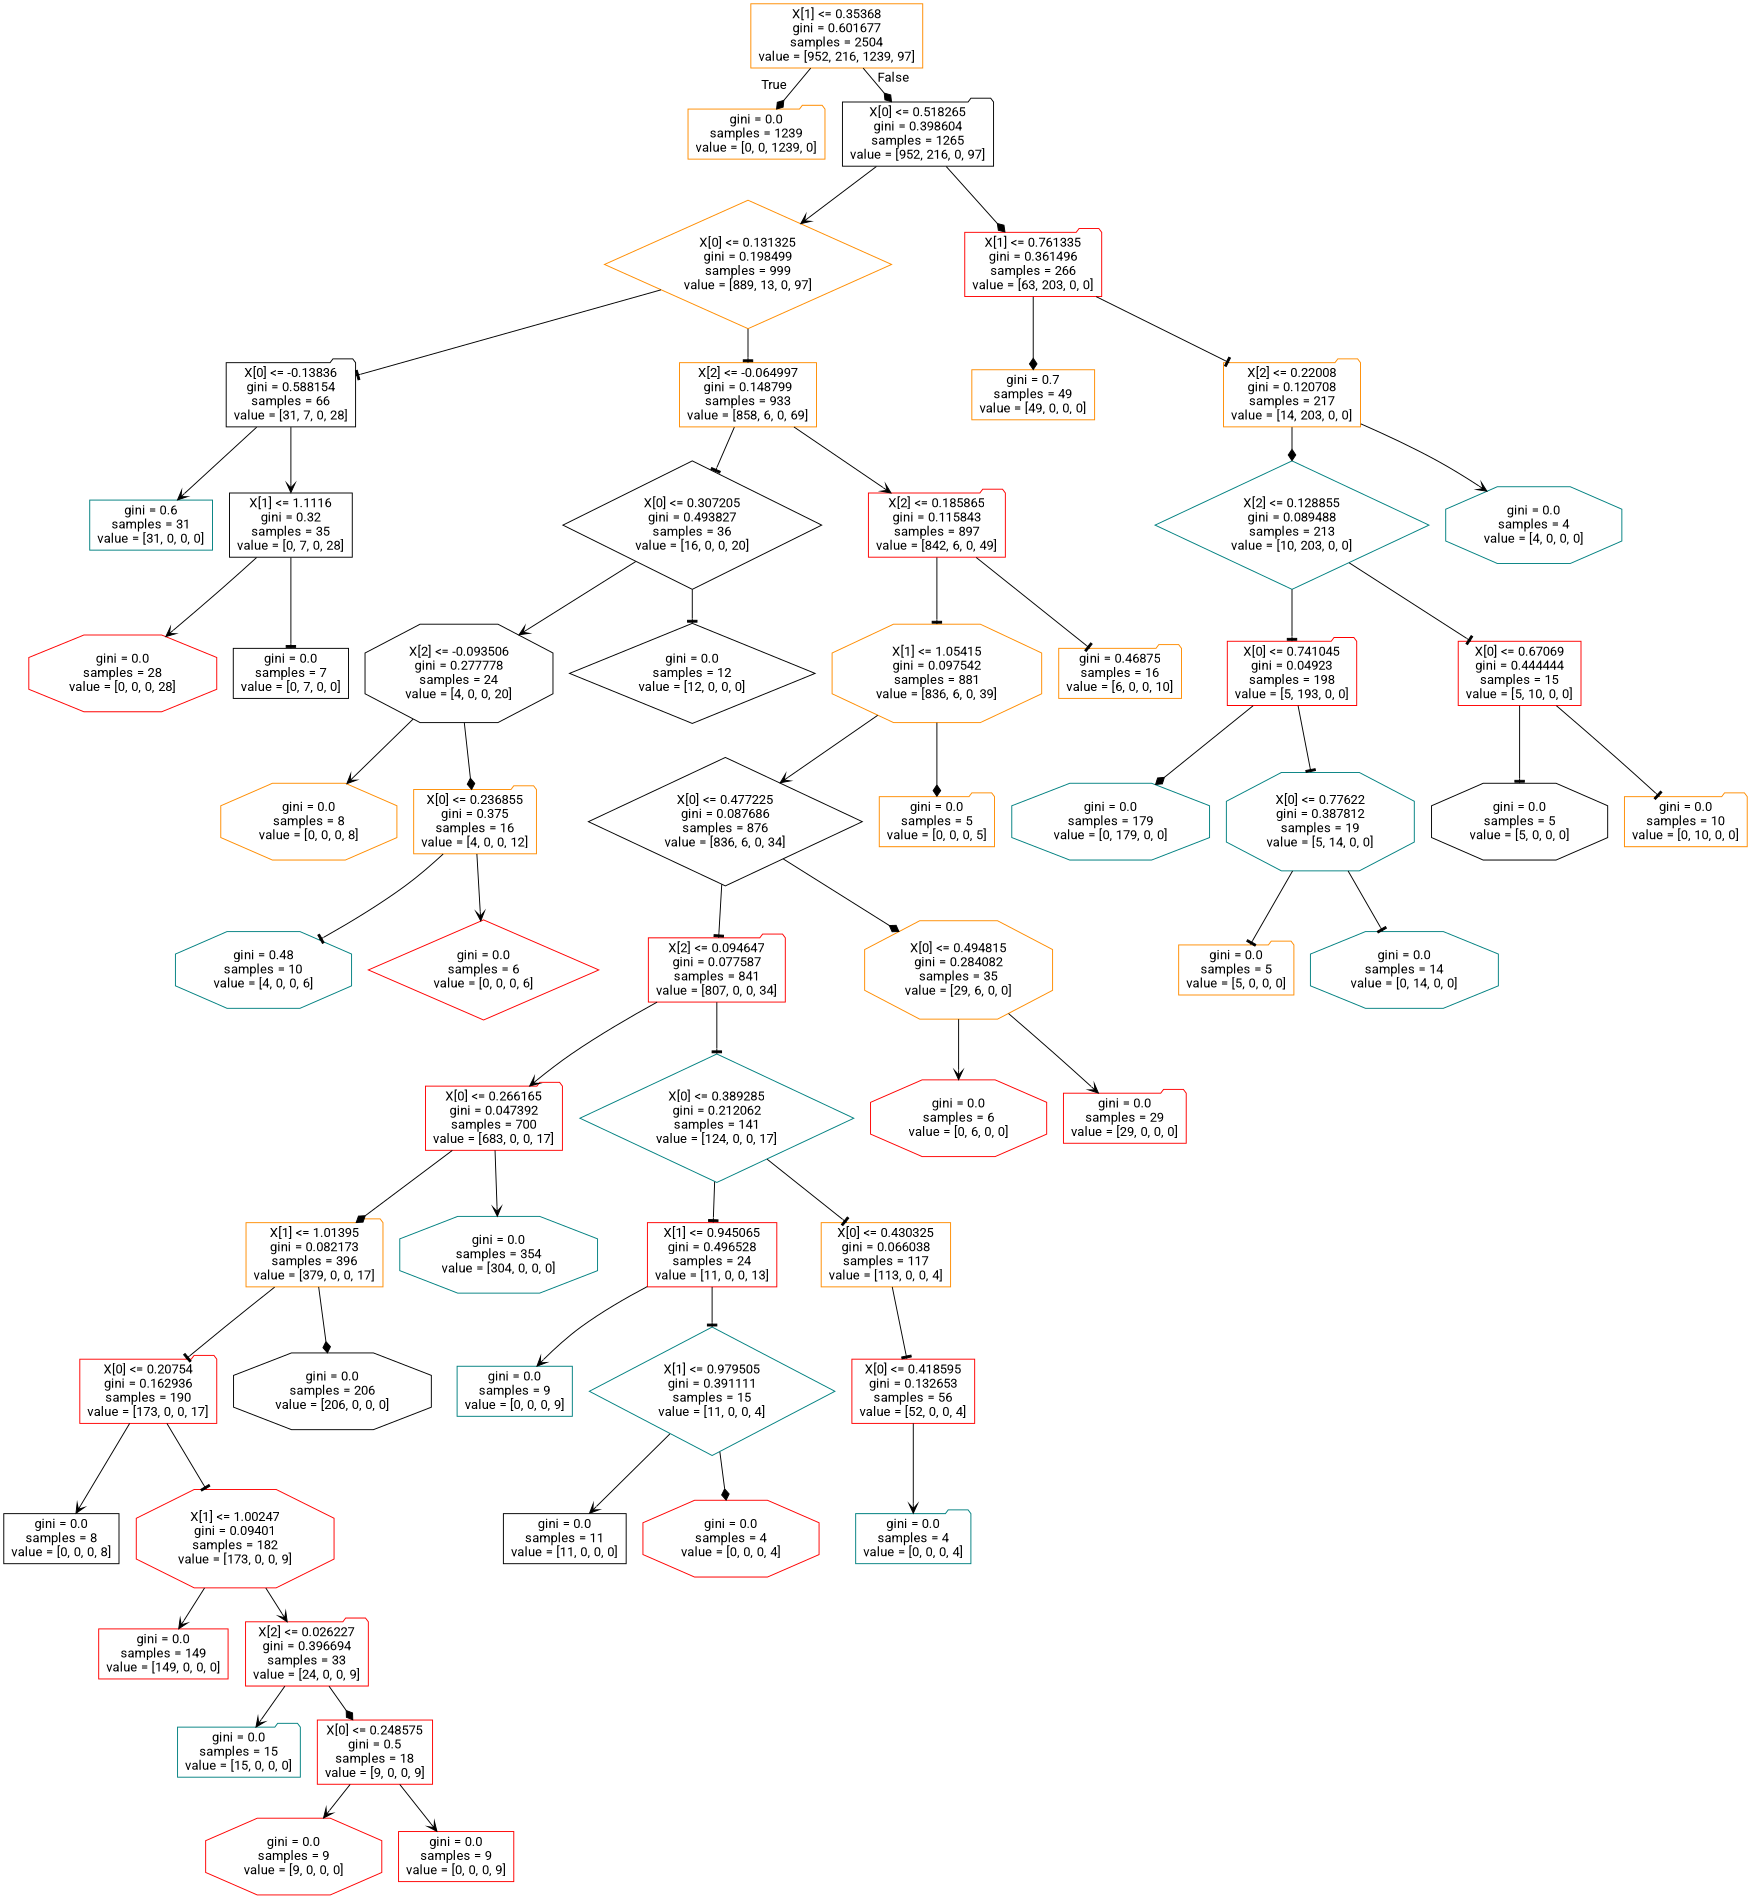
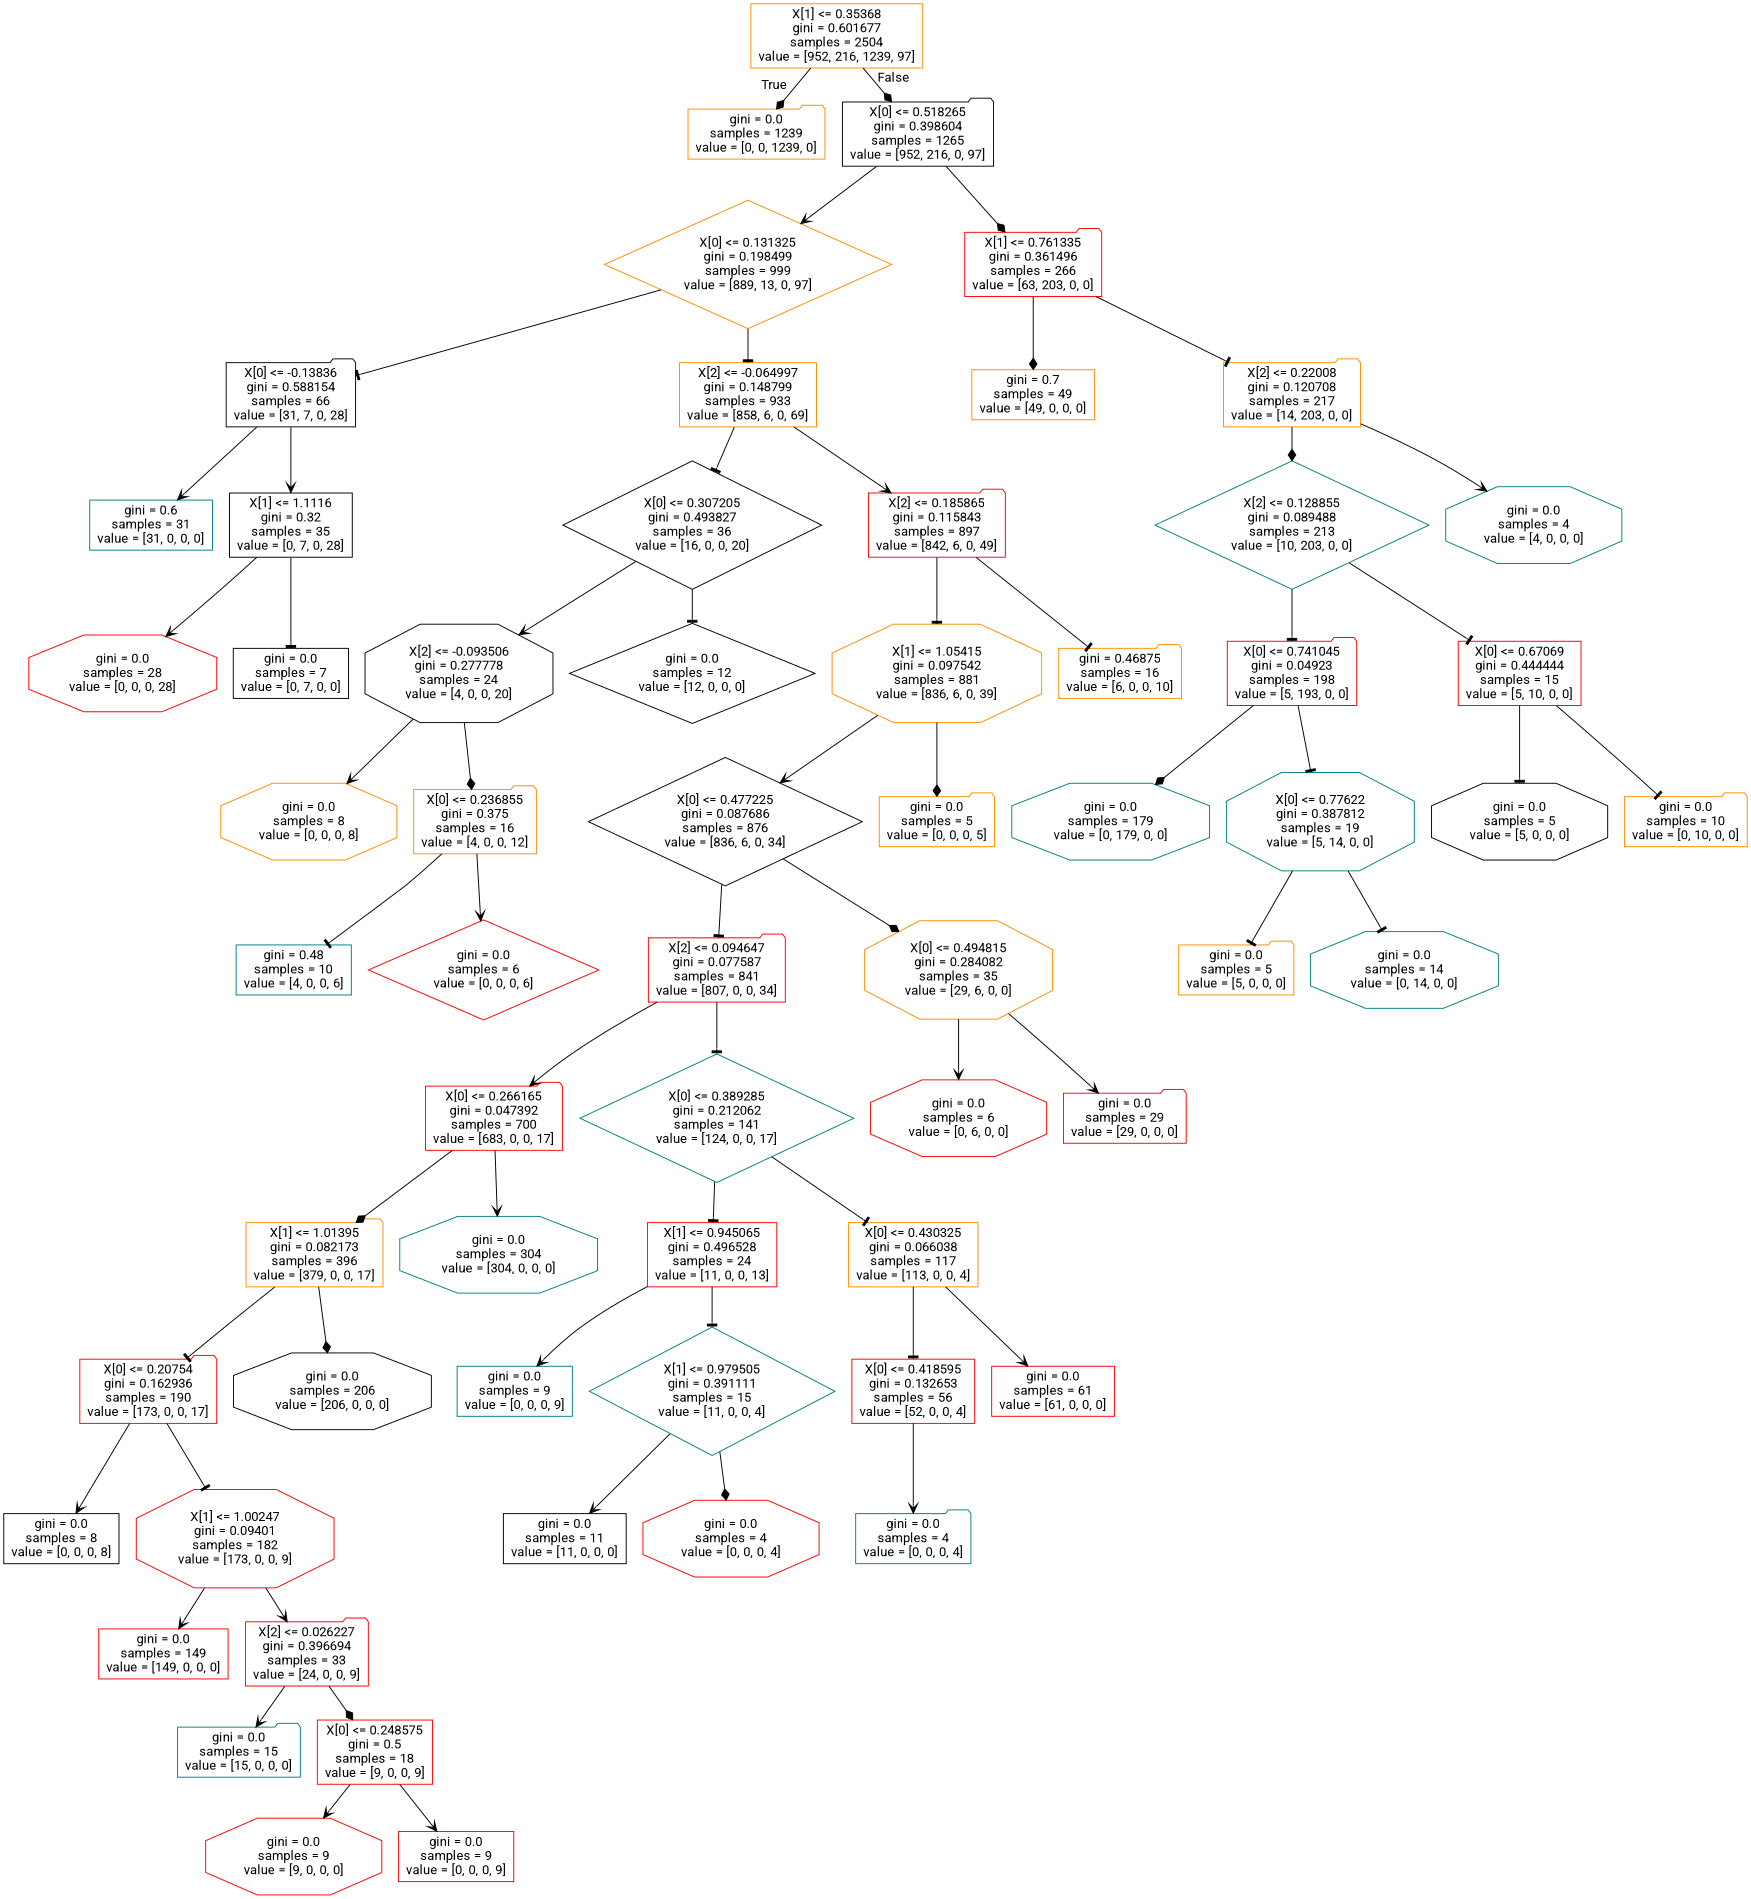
node "gini = 0.48 samples = 10 value = [4, 0, 0, 6]": shape octagon -> box
node "gini = 0.0 samples = 354 value = [304, 0, 0, 0]": label "gini = 0.0 samples = 354 value = [304, 0, 0, 0]" -> "gini = 0.0 samples = 304 value = [304, 0, 0, 0]"
node "gini = 0.0 samples = 61 value = [61, 0, 0, 0]": added
